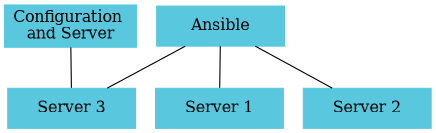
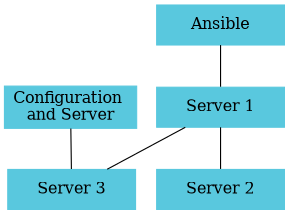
edge "Ansible" -- "Server 3": now "Server 1" -- "Server 3"
edge "Ansible" -- "Server 2": now "Server 1" -- "Server 2"
